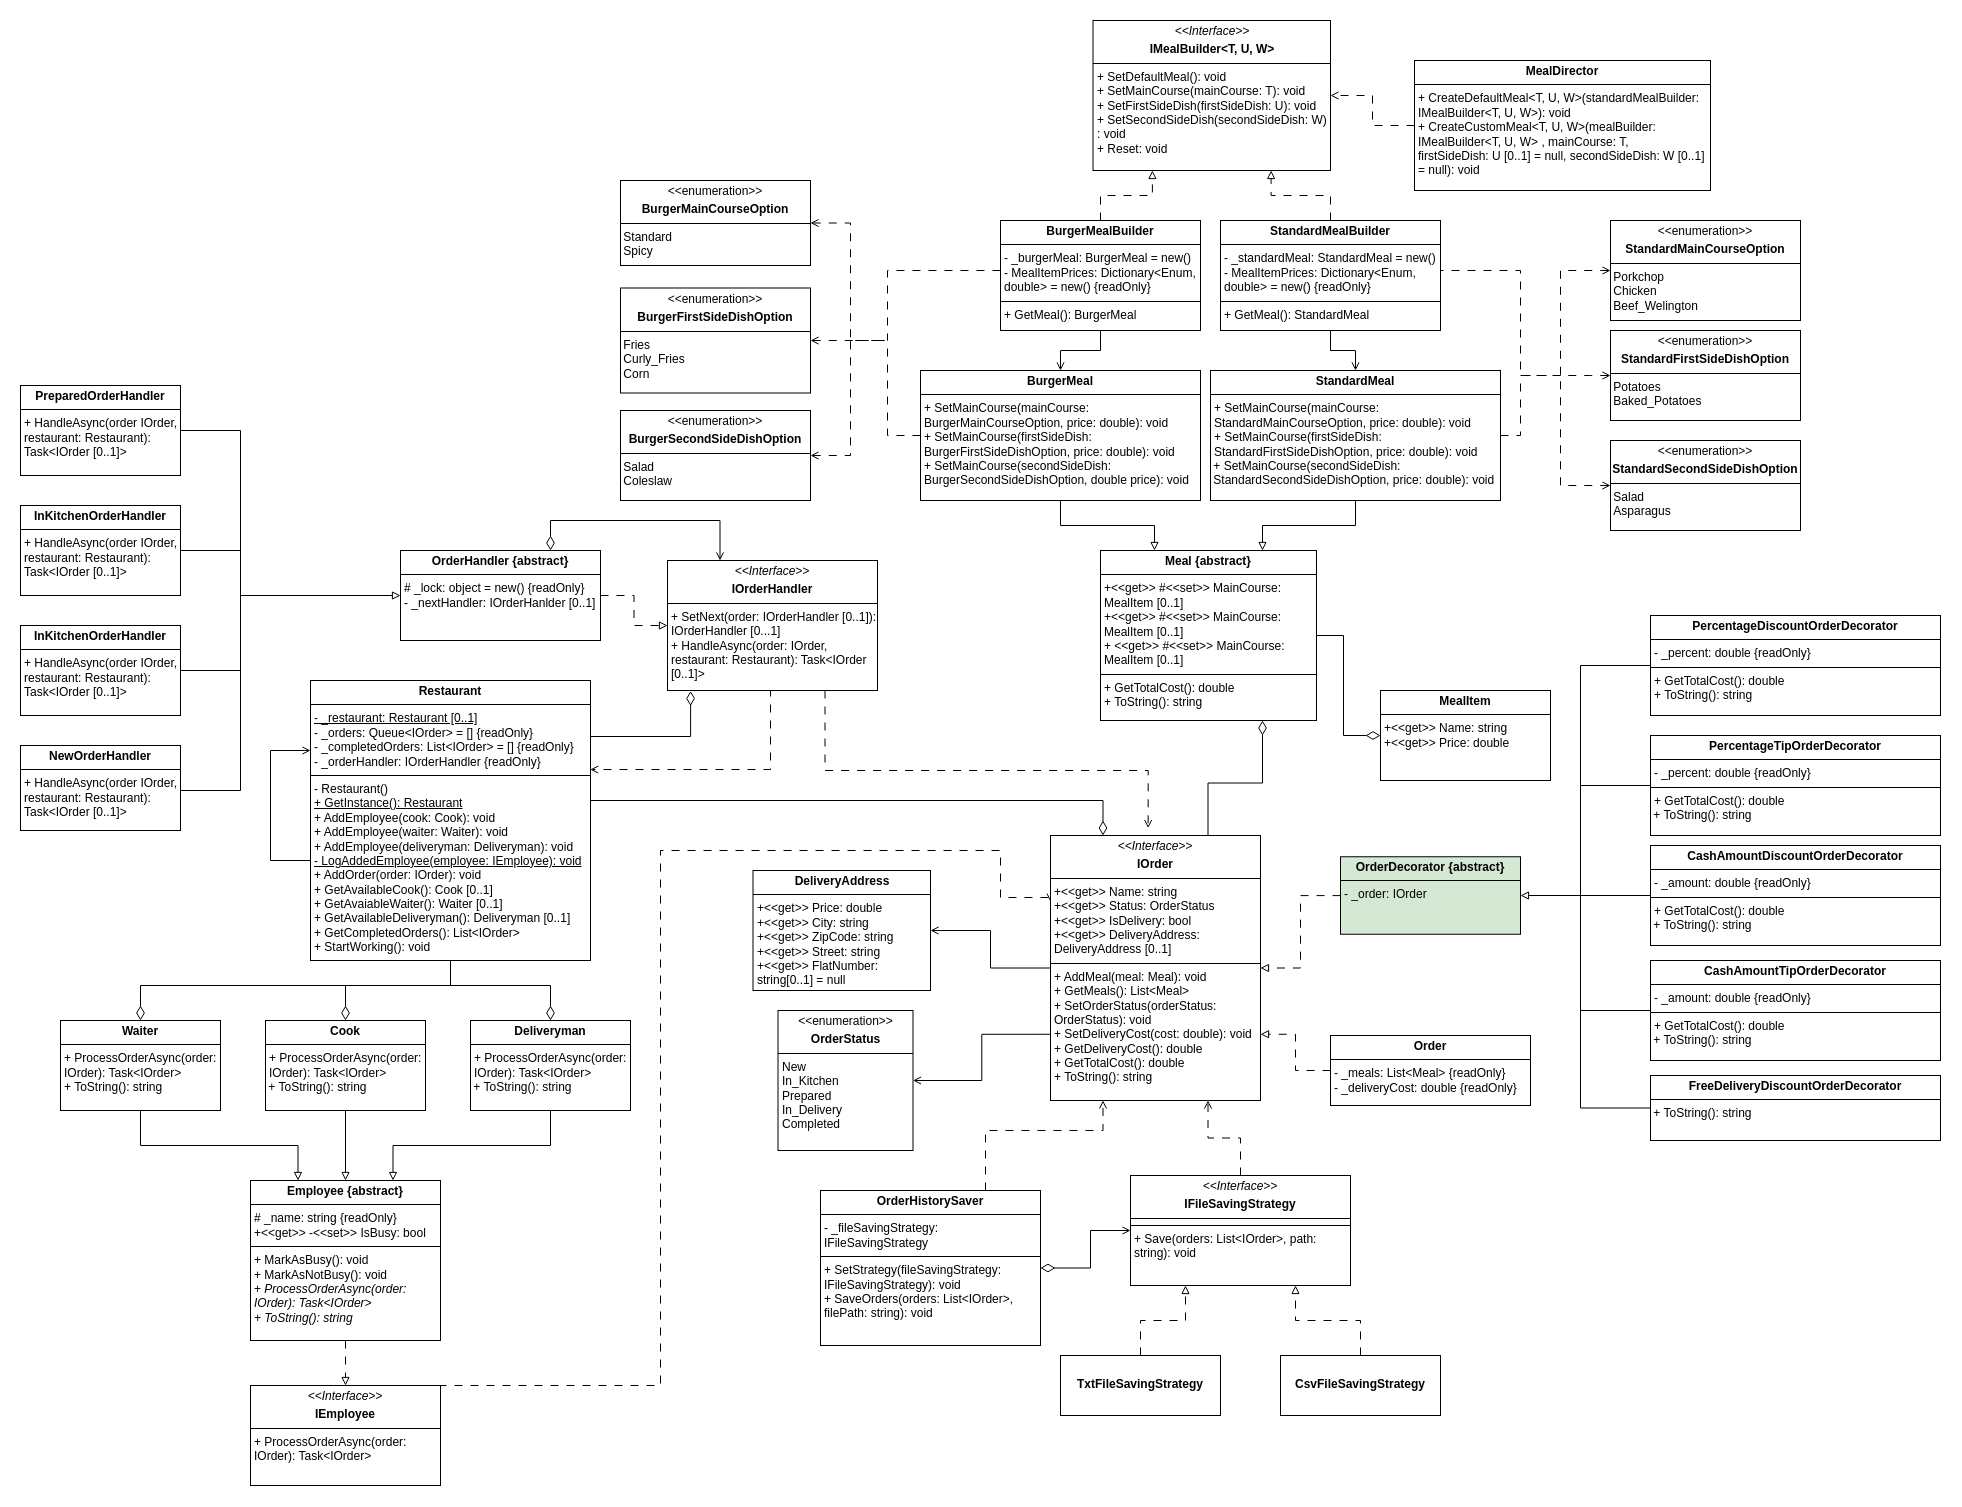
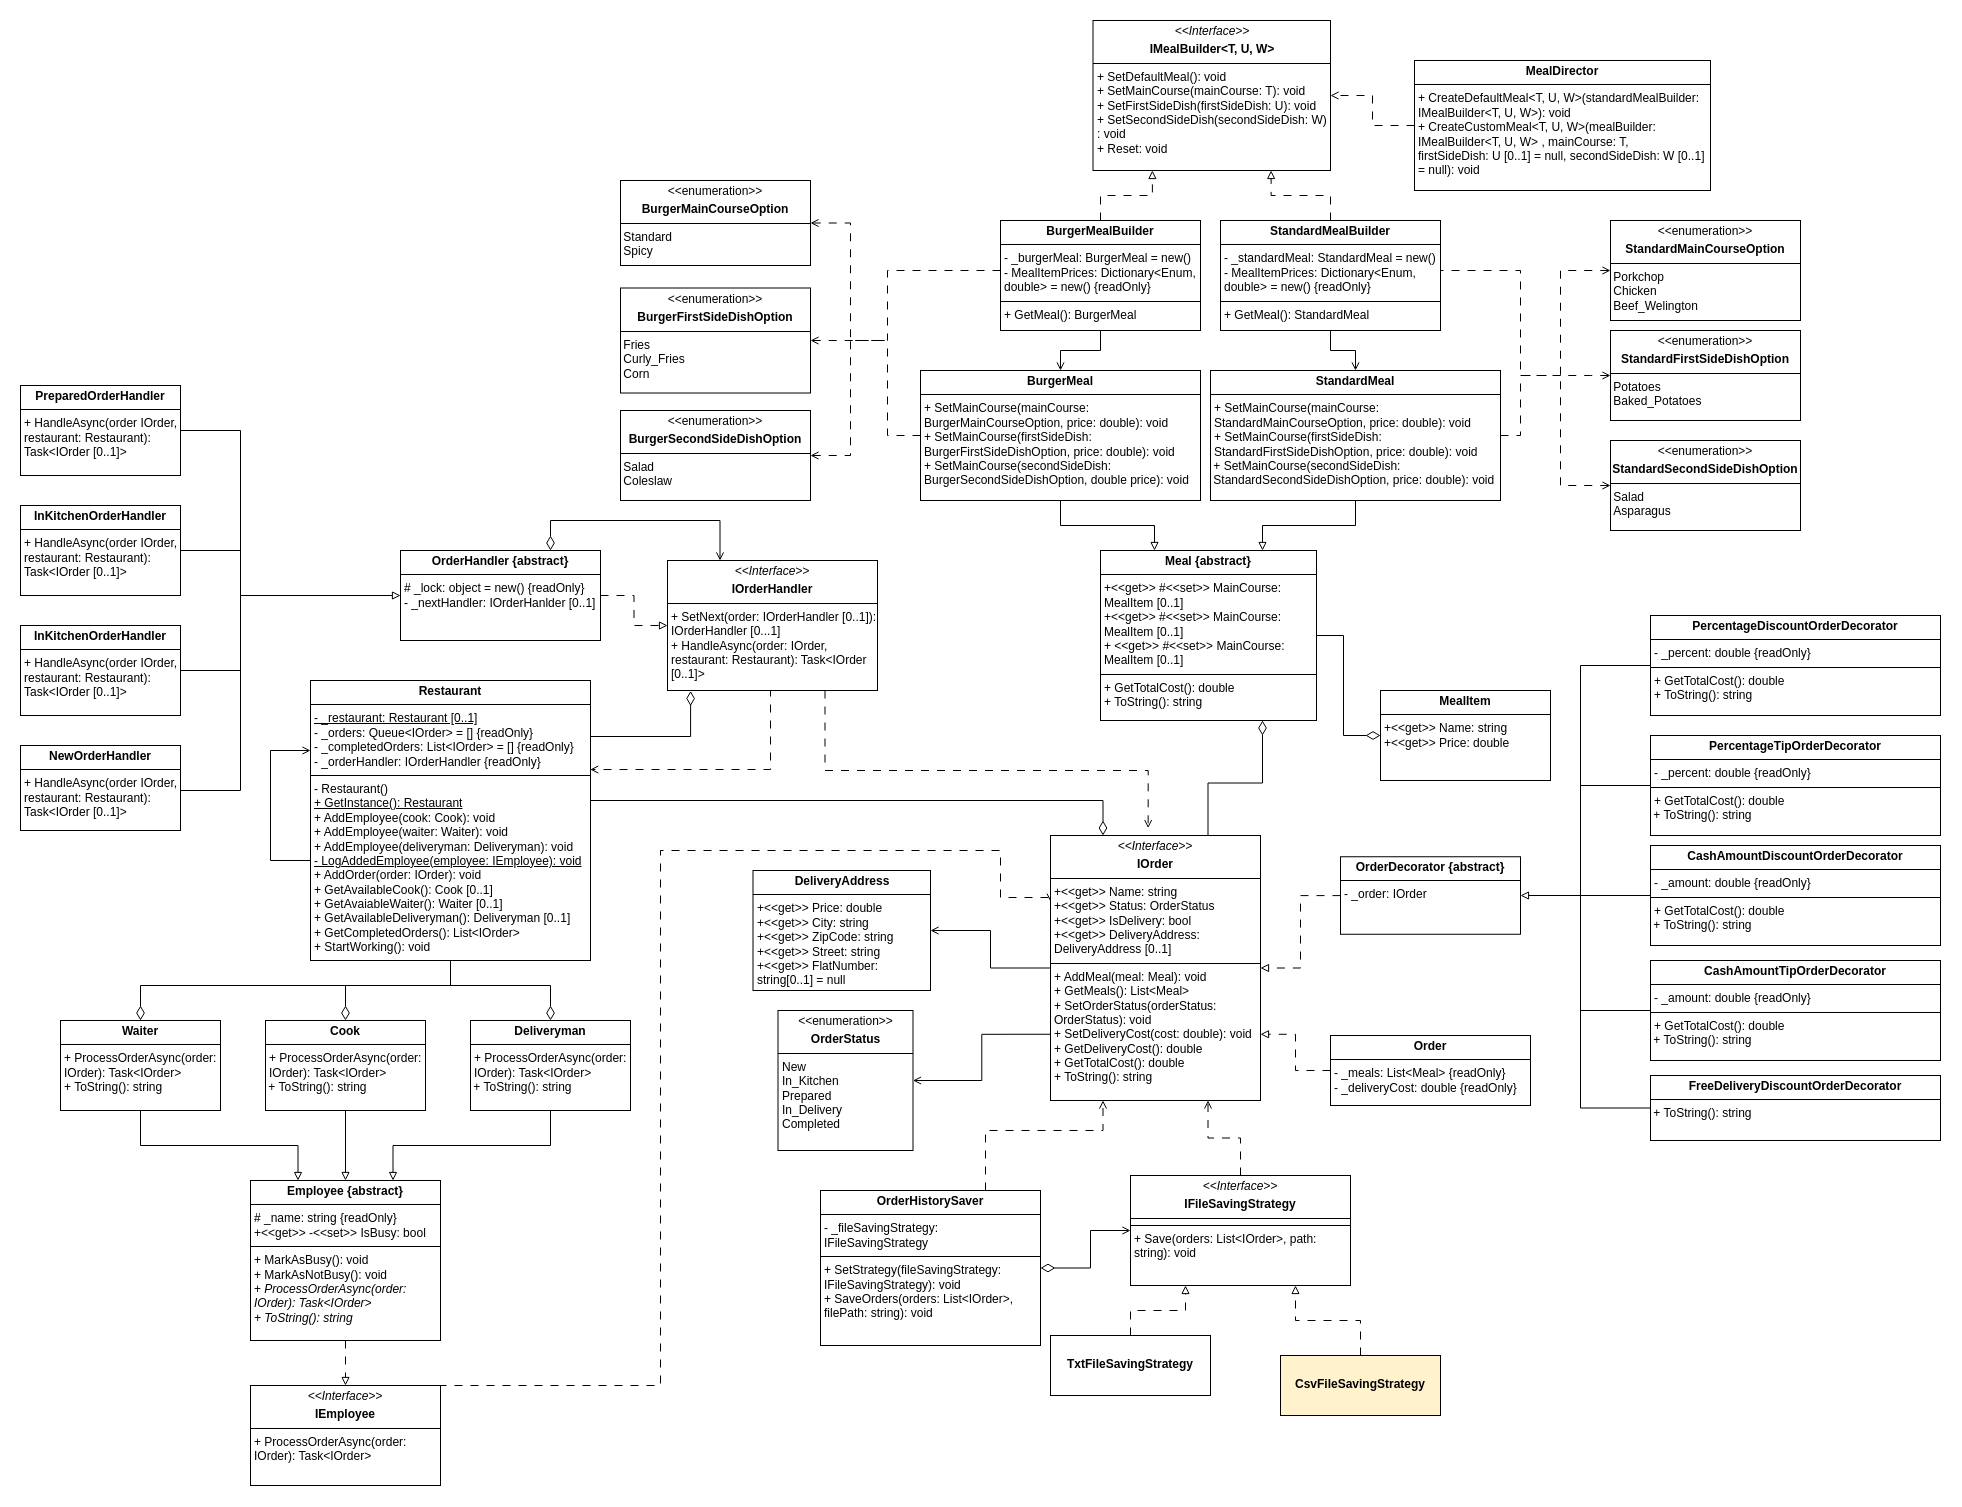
node "OrderDecorator {abstract} - _order: IOrder": fillcolor #d5e8d4 -> #ffffff
node "TxtFileSavingStrategy": moved (1141, 1386) -> (1131, 1366)
node "CsvFileSavingStrategy": fillcolor #ffffff -> #fff2cc
